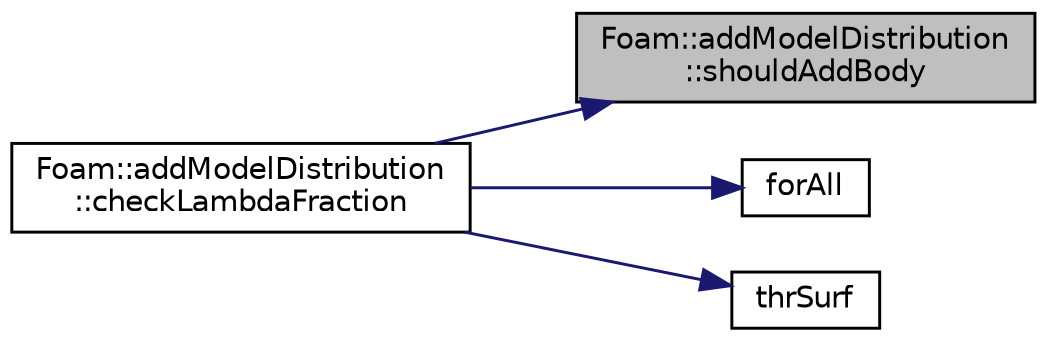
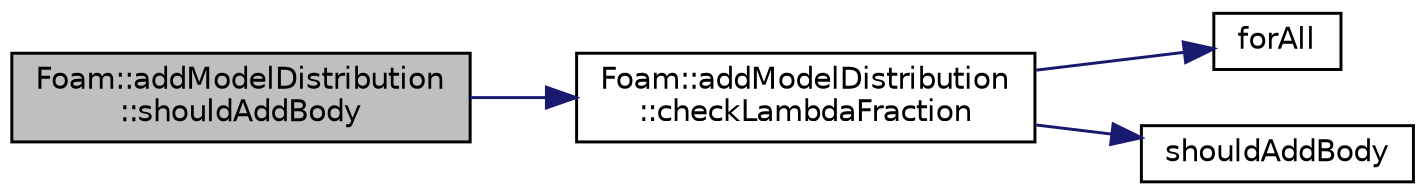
edge "Foam::addModelDistribution ::checkLambdaFraction" -> "Foam::addModelDistribution ::shouldAddBody": reversed
node "thrSurf": label "thrSurf" -> "shouldAddBody"
